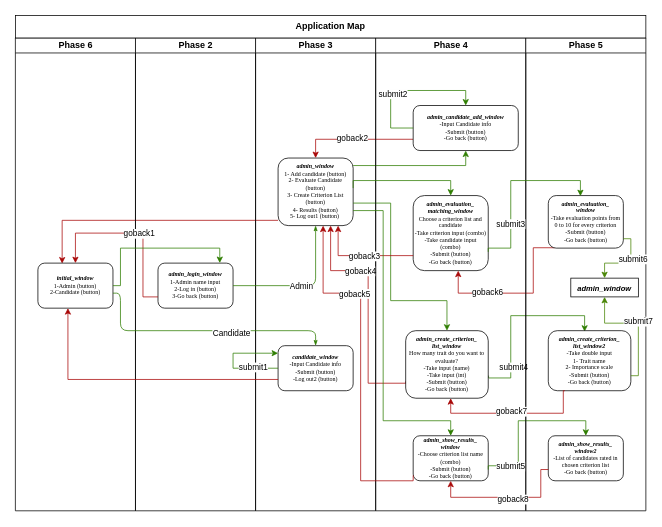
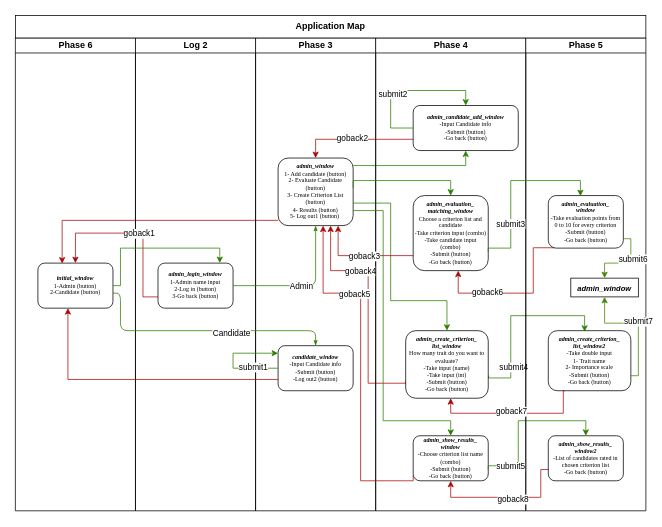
node "Phase 2": label "Phase 2" -> "Log 2"
